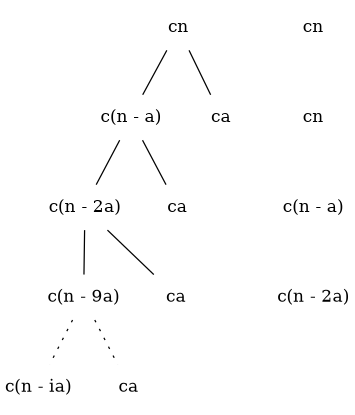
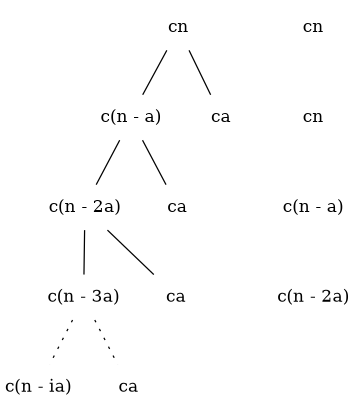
node "c(n - 9a)": label "c(n - 9a)" -> "c(n - 3a)"
